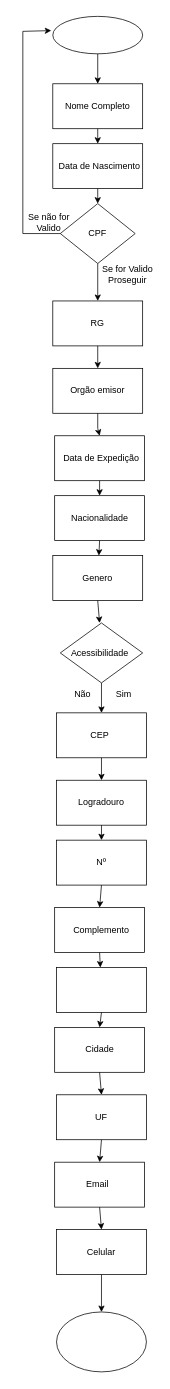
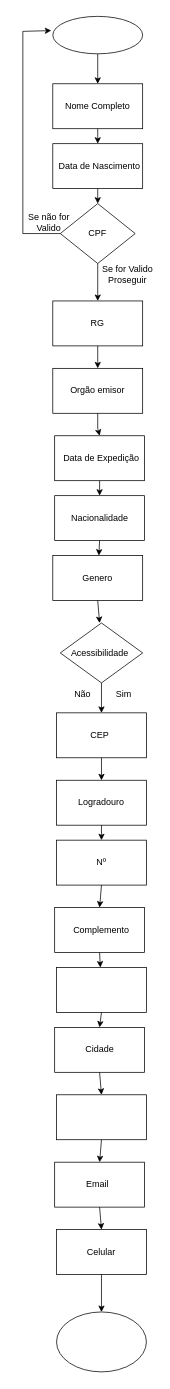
node "UF": removed
